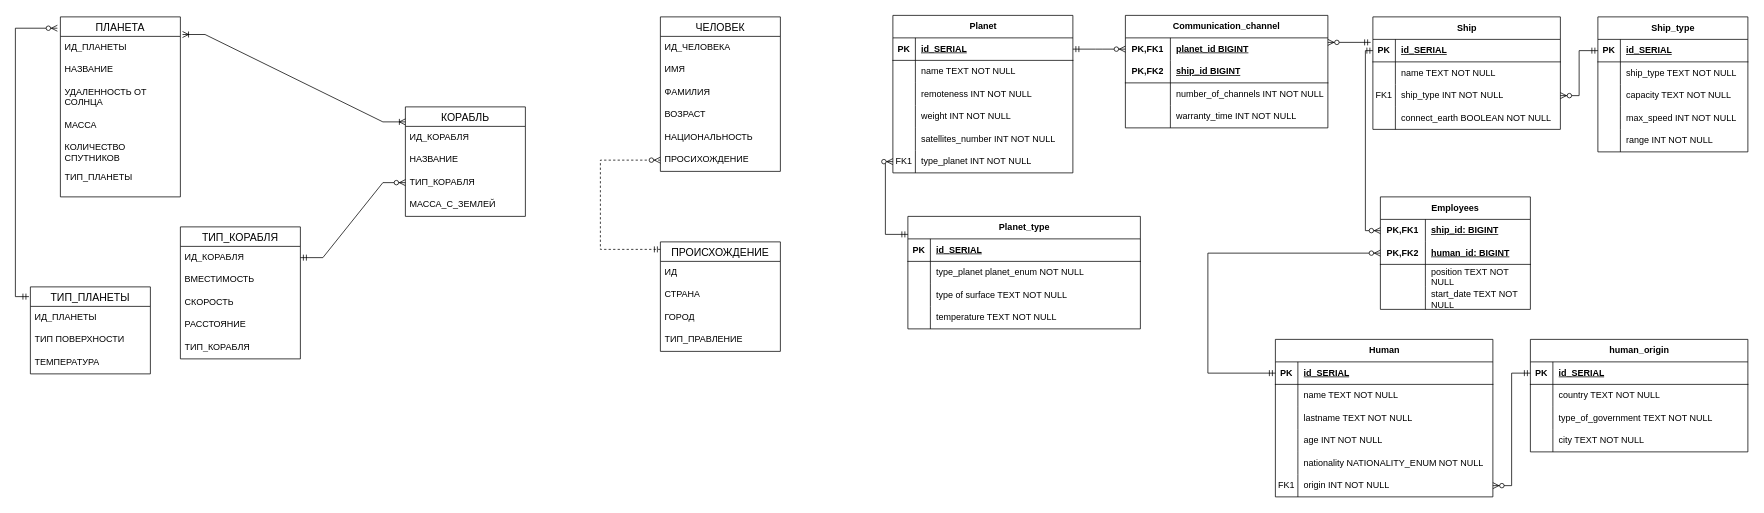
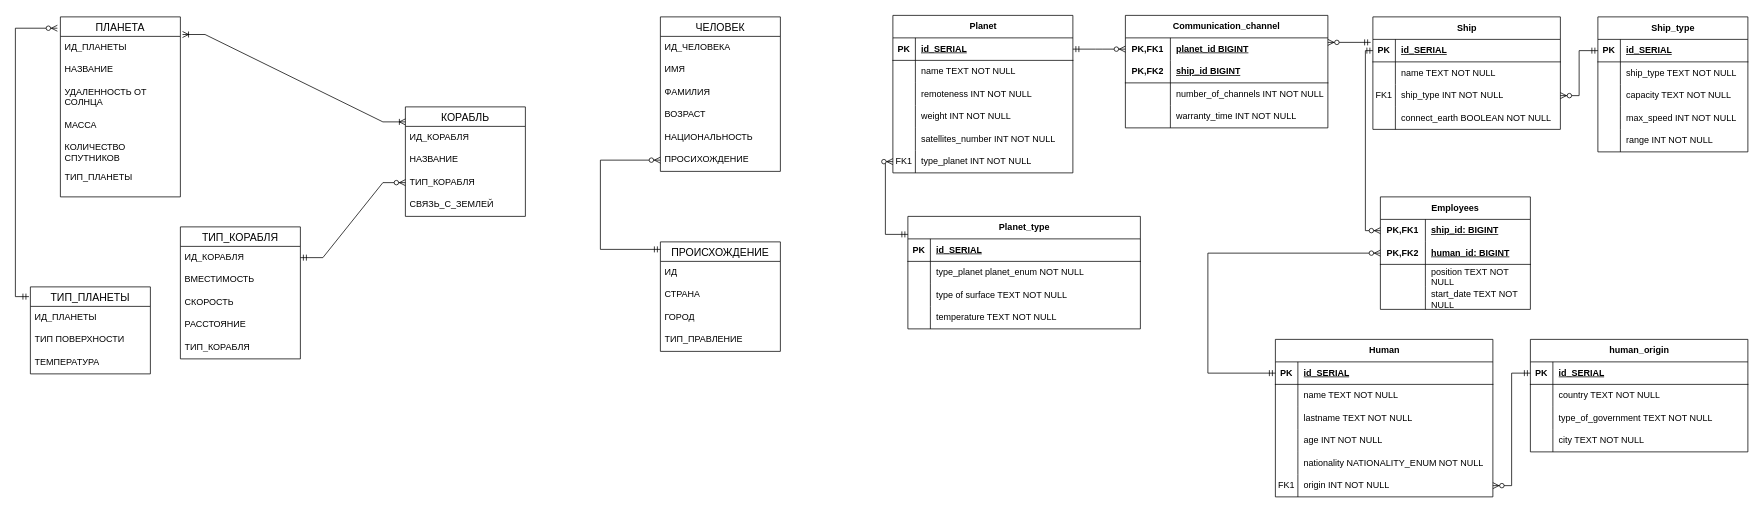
node "МАССА_С_ЗЕМЛЕЙ": label "МАССА_С_ЗЕМЛЕЙ" -> "СВЯЗЬ_С_ЗЕМЛЕЙ"
edge "ПРОСИХОЖДЕНИЕ" -- "ПРОИСХОЖДЕНИЕ": style dashed -> solid
